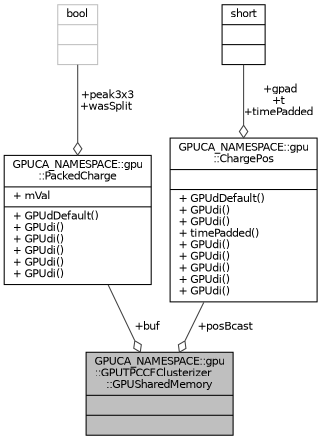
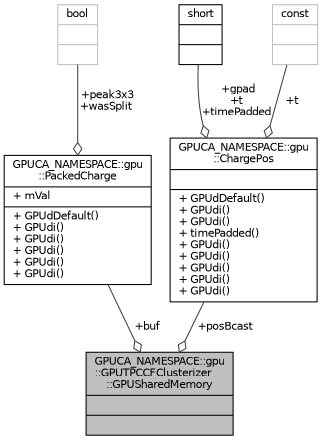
node "const": added
